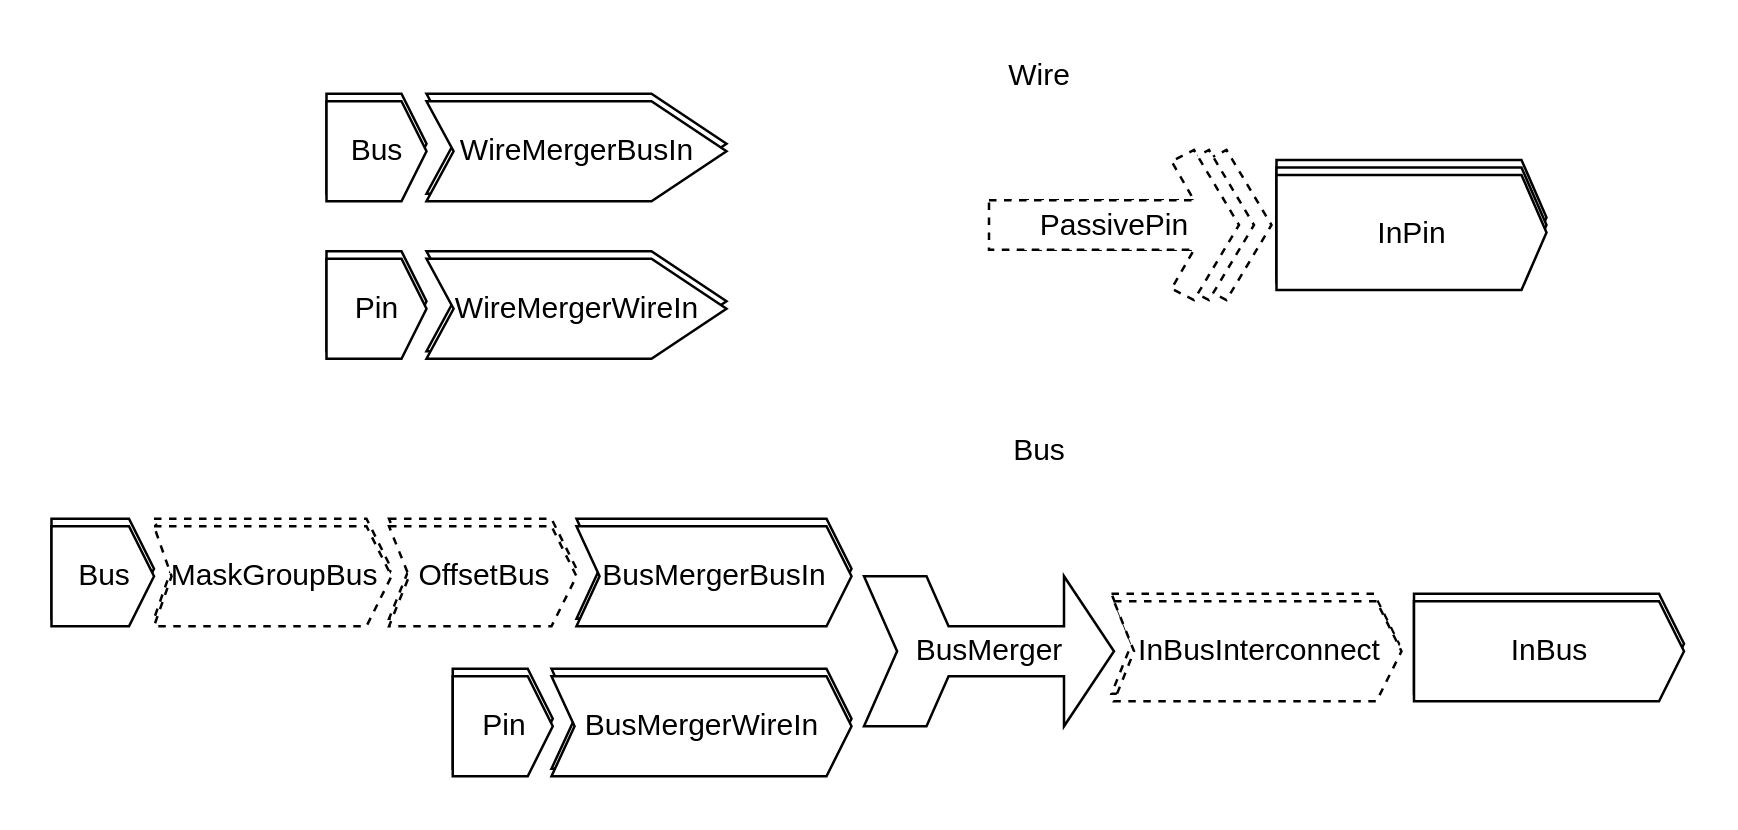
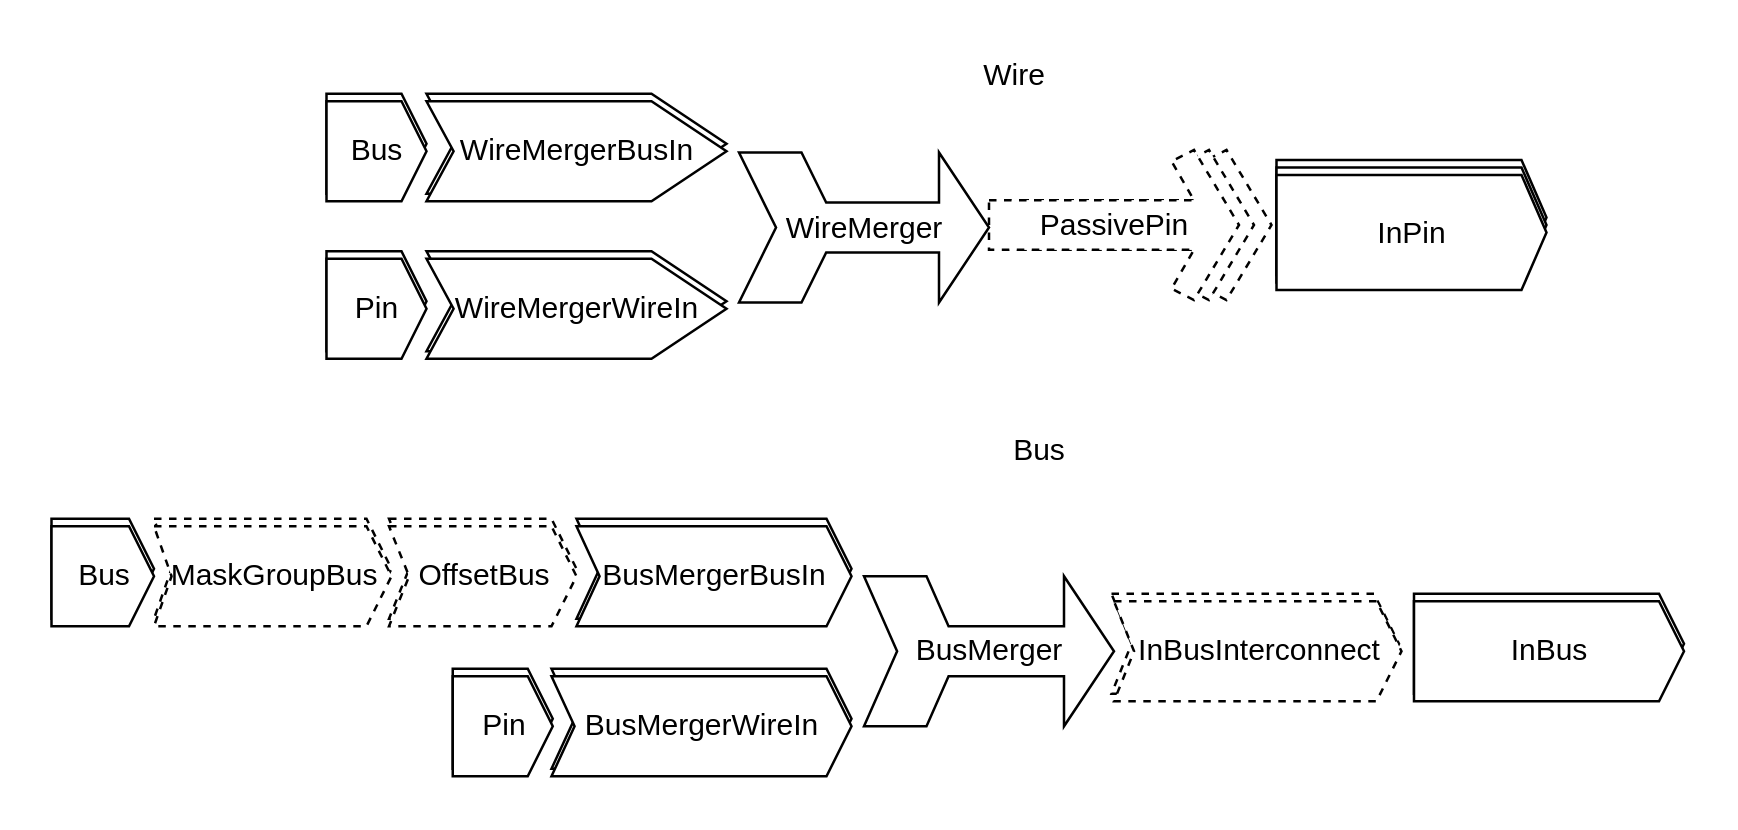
node "Wire": moved (1039, 76) -> (1014, 76)
node "WireMerger": added
